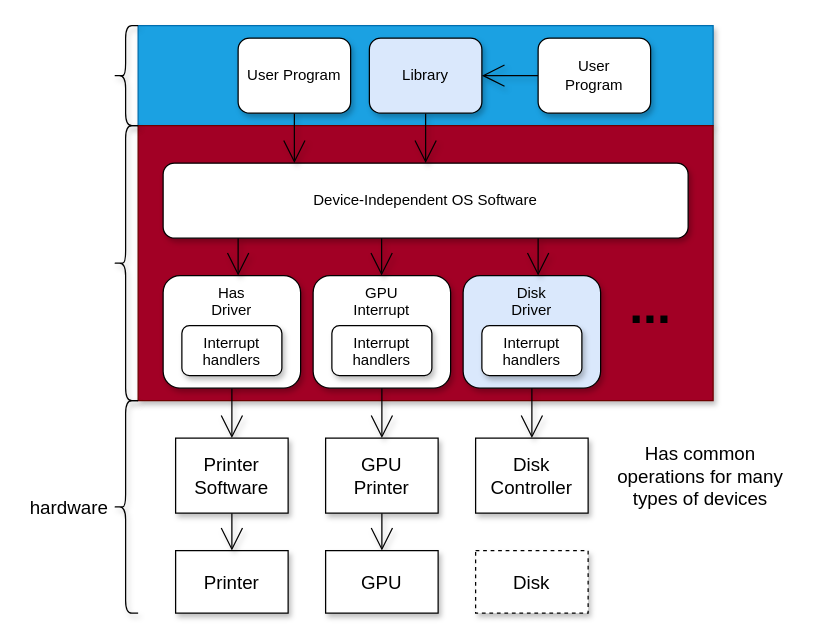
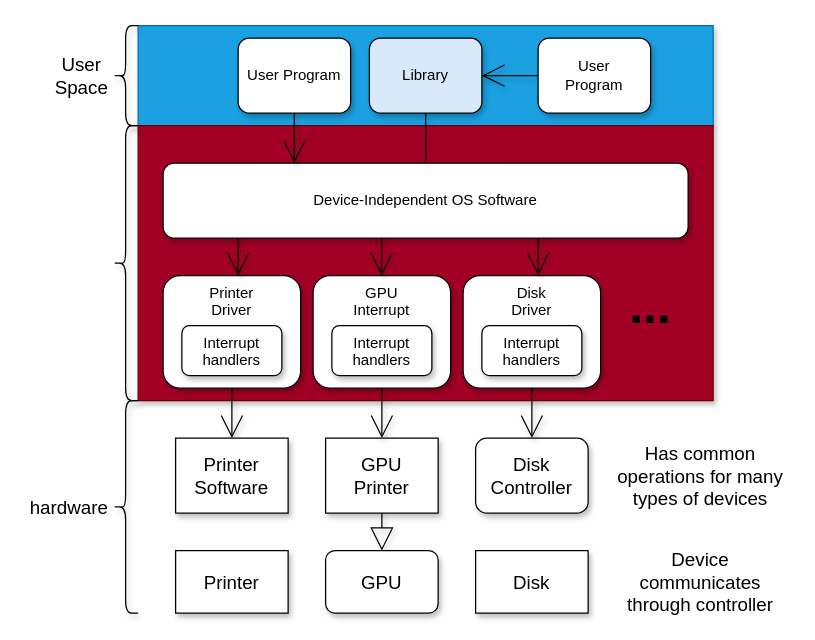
node "User Space": added
edge "Library" -> "Device-Independent OS Software": arrowhead open -> none
node "Has Driver": label "Has Driver" -> "Printer Driver"
node "Disk Driver": fillcolor #dae8fc -> #ffffff
node "Disk Controller": shape rectangle -> rounded rectangle
edge "Printer Software" -> "Printer": removed
edge "GPU Printer" -> "GPU": arrowhead open -> block
node "GPU": shape rectangle -> rounded rectangle
node "Disk": style dashed -> solid
node "Device communicates through controller": added
